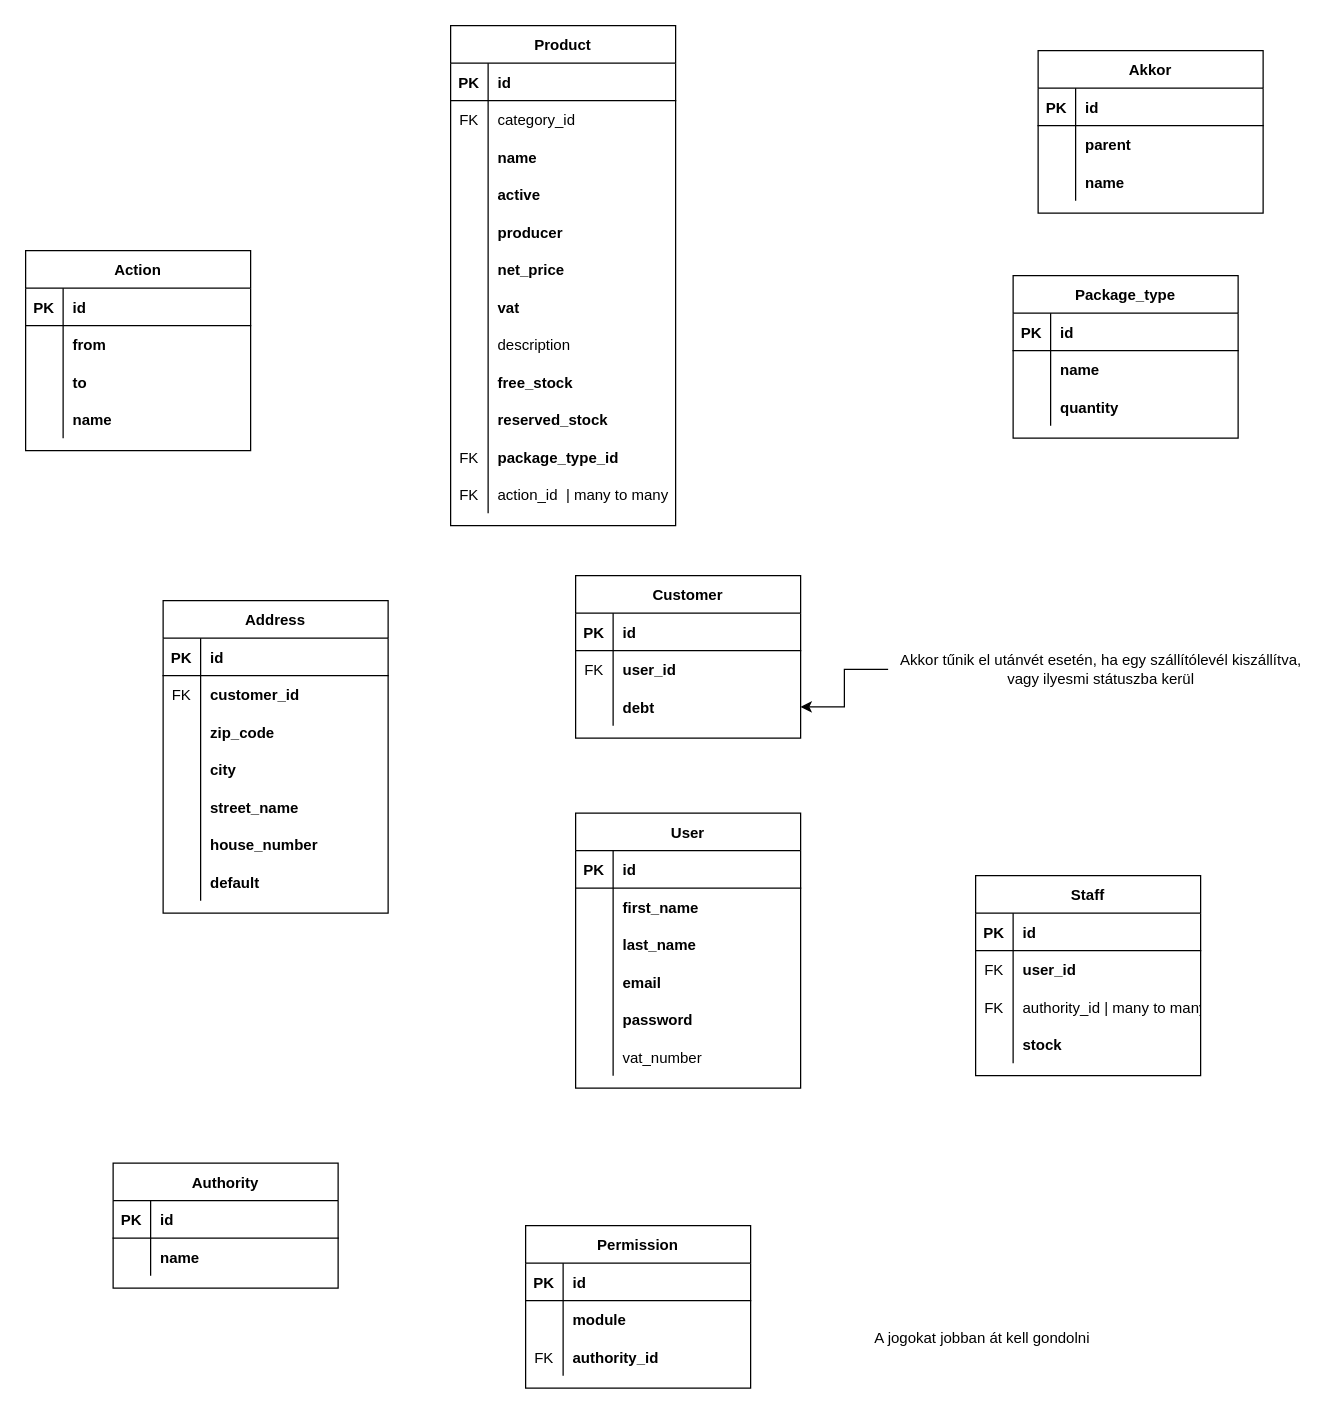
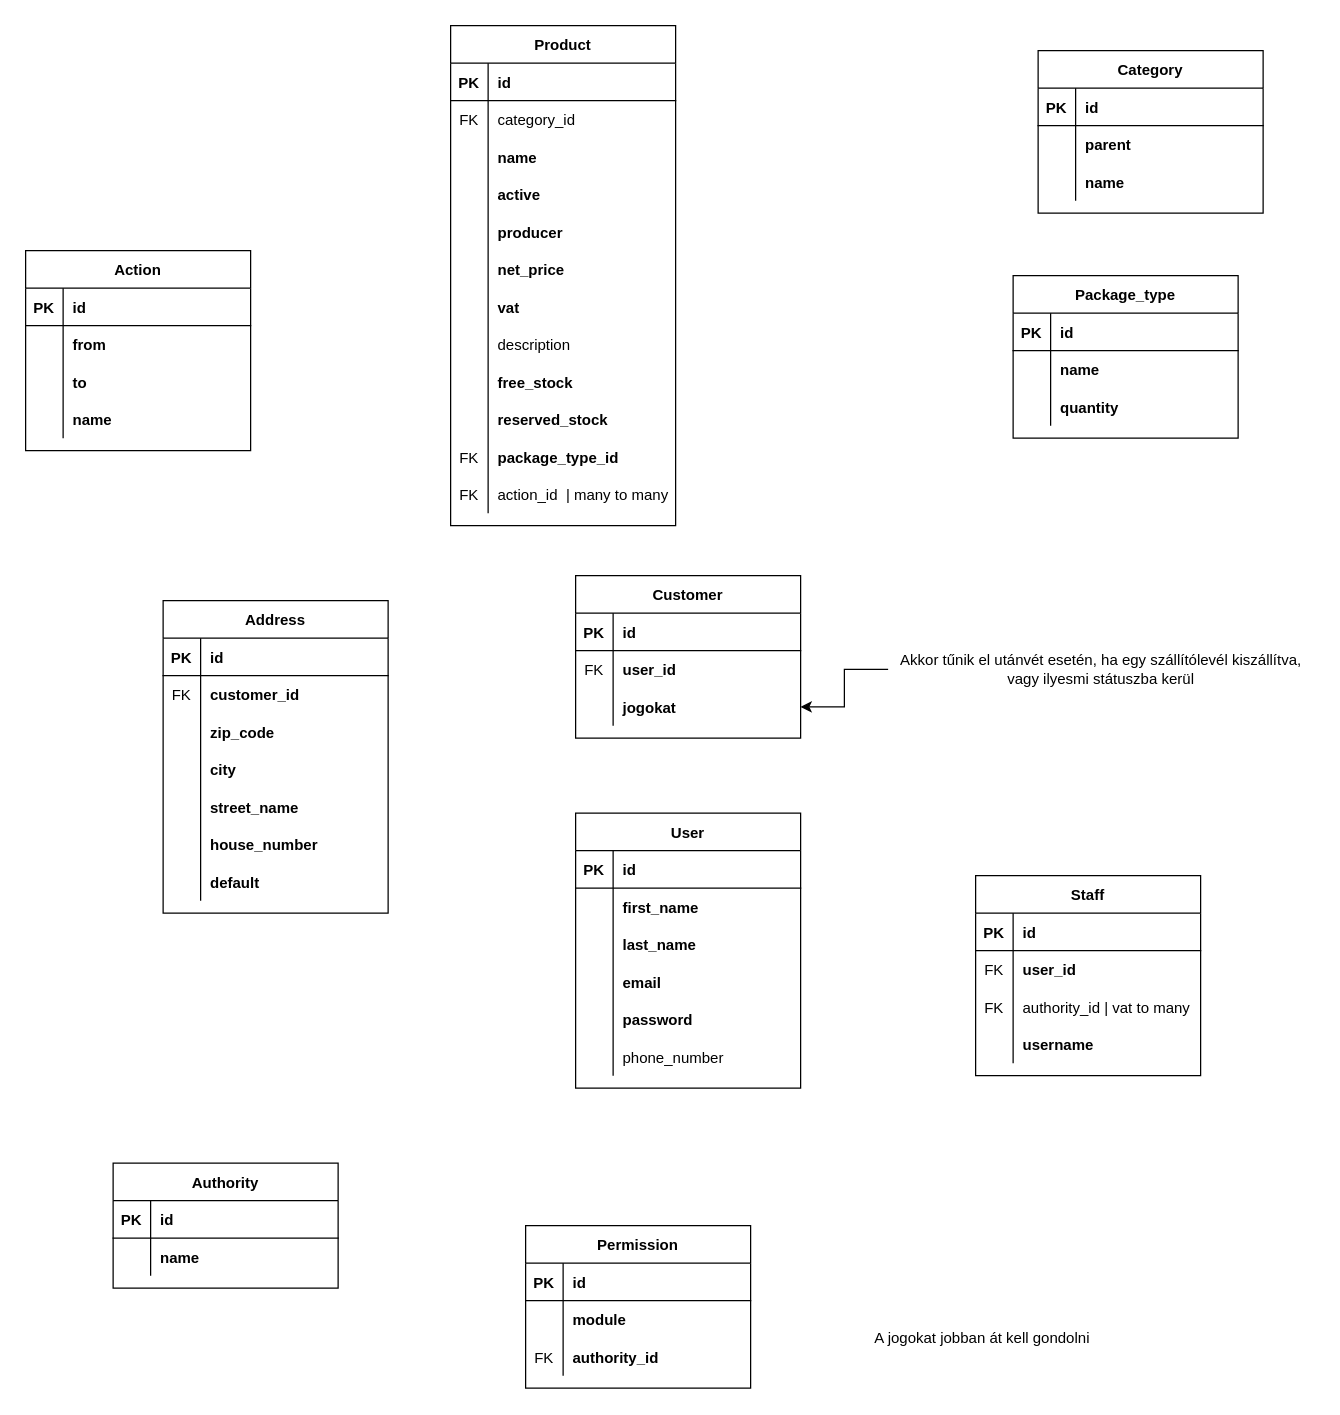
node "Akkor": label "Akkor" -> "Category"
node "debt": label "debt" -> "jogokat"
node "authority_id | many to many": label "authority_id | many to many" -> "authority_id | vat to many"
node "stock": label "stock" -> "username"
node "vat_number": label "vat_number" -> "phone_number"
